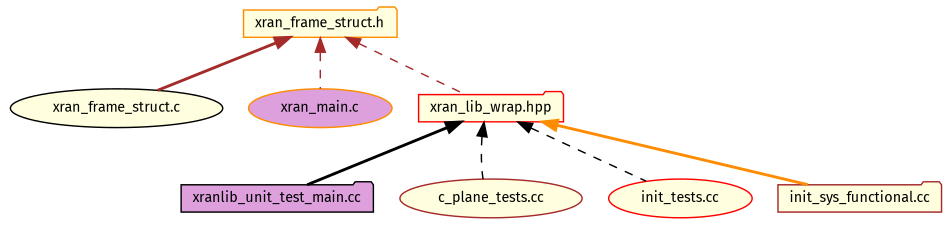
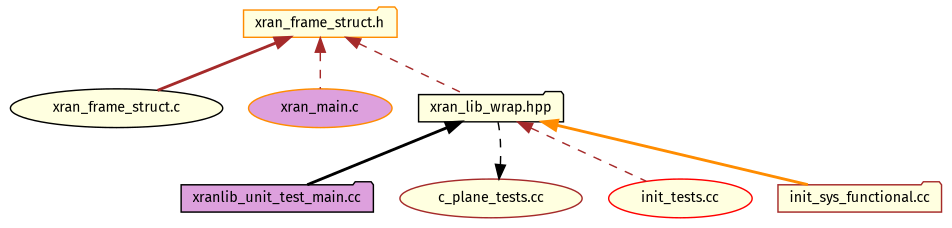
node "xran_lib_wrap.hpp": color red -> black
edge "init_tests.cc" -> "xran_lib_wrap.hpp": color black -> brown
edge "c_plane_tests.cc" -> "xran_lib_wrap.hpp": reversed
